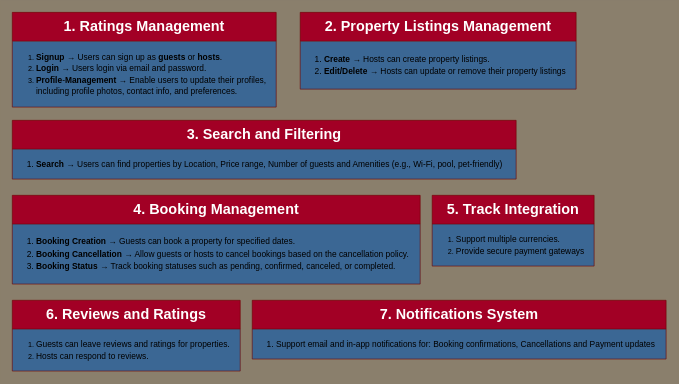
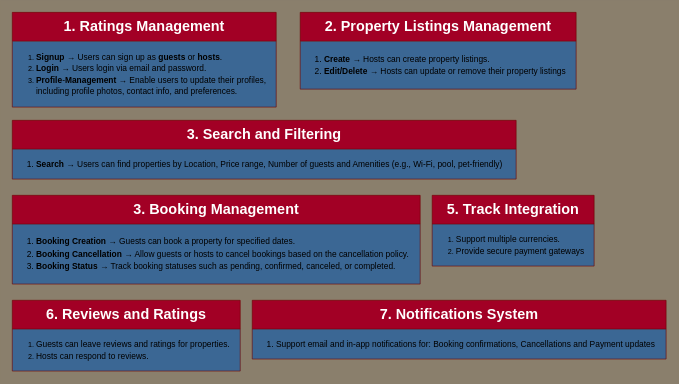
node "4. Booking Management": label "4. Booking Management" -> "3. Booking Management"
